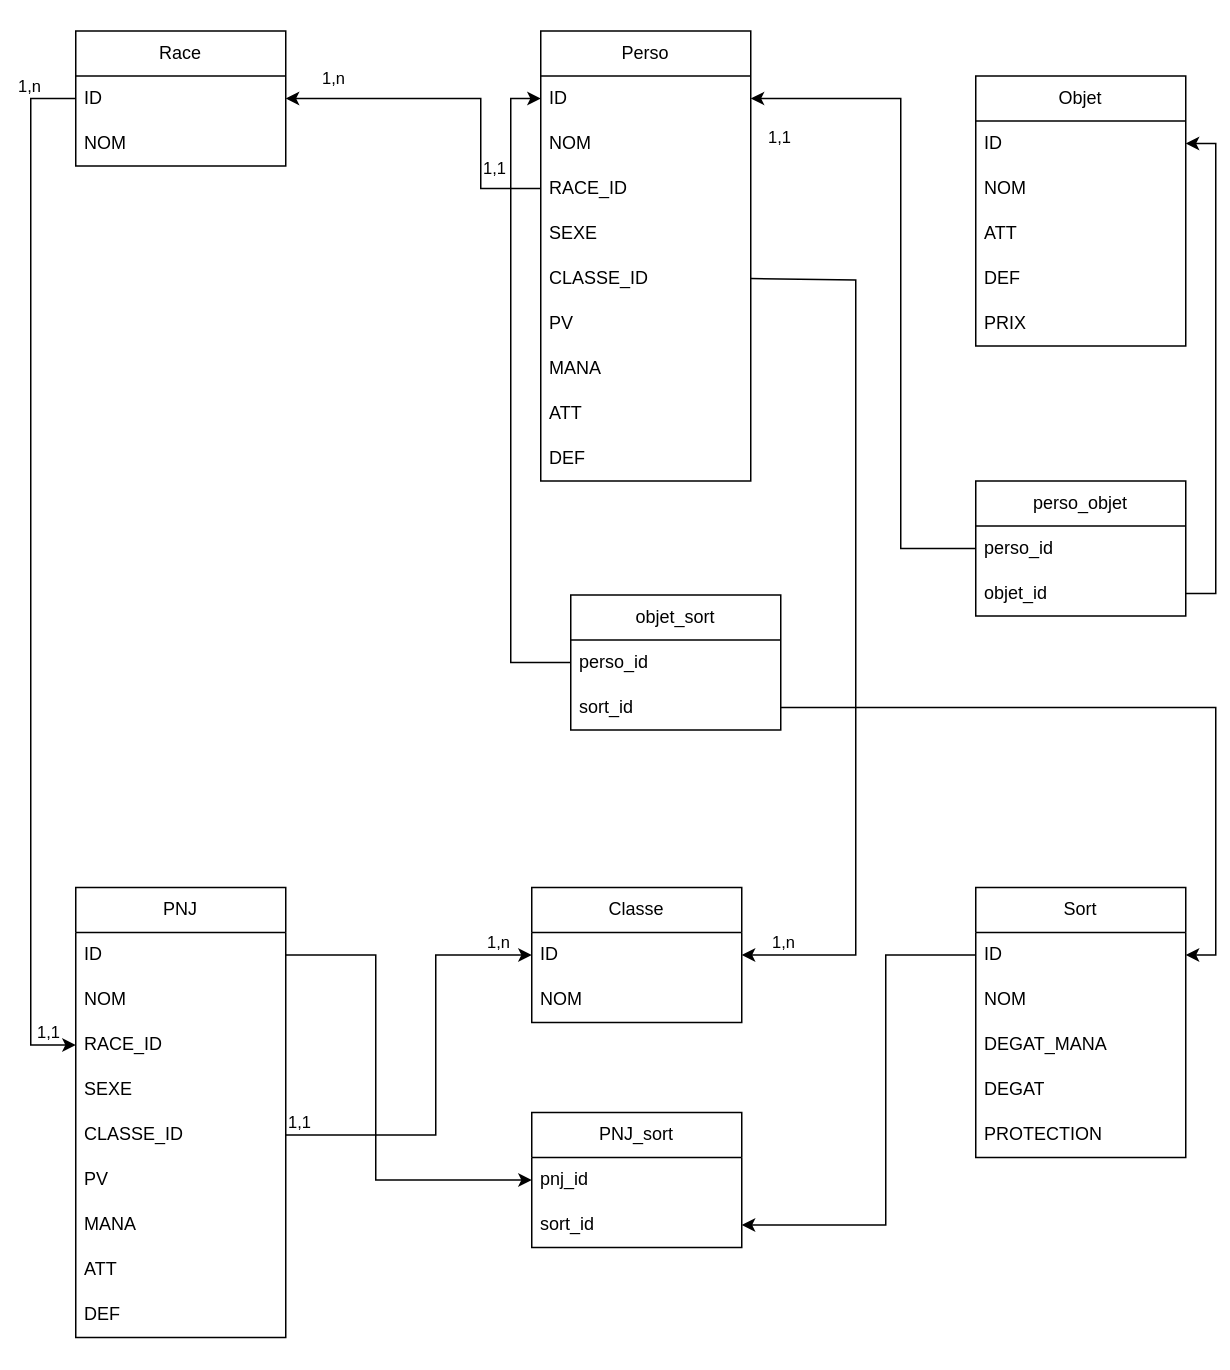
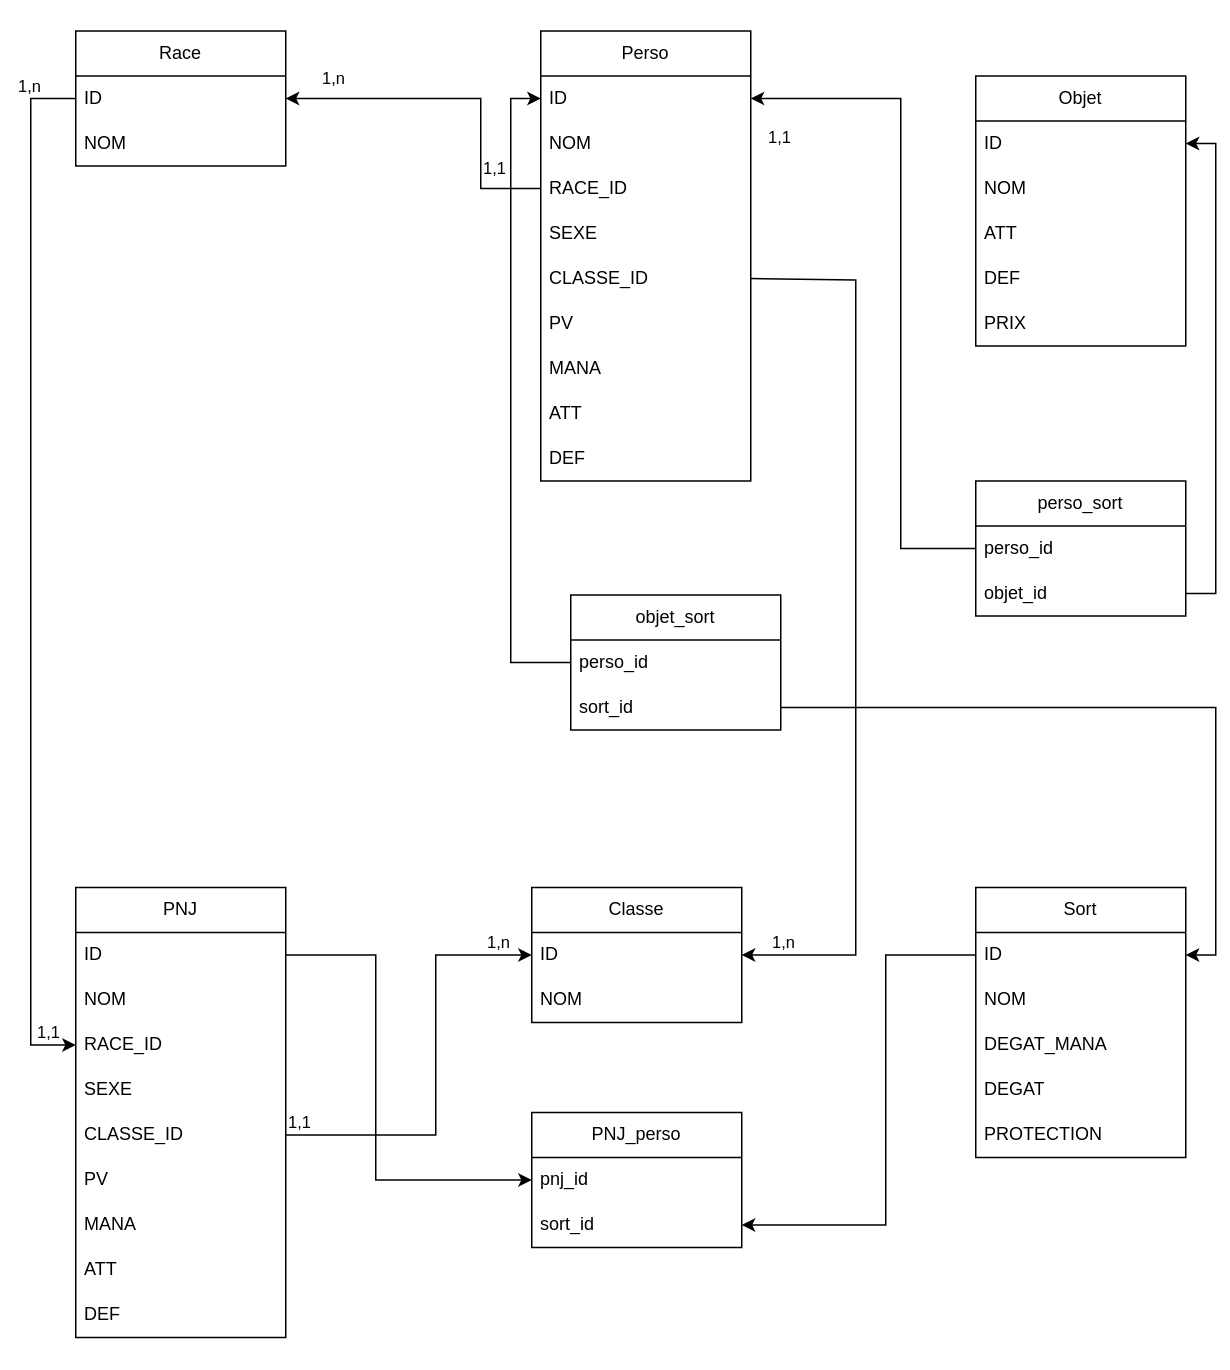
node "perso_objet": label "perso_objet" -> "perso_sort"
node "PNJ_sort": label "PNJ_sort" -> "PNJ_perso"
